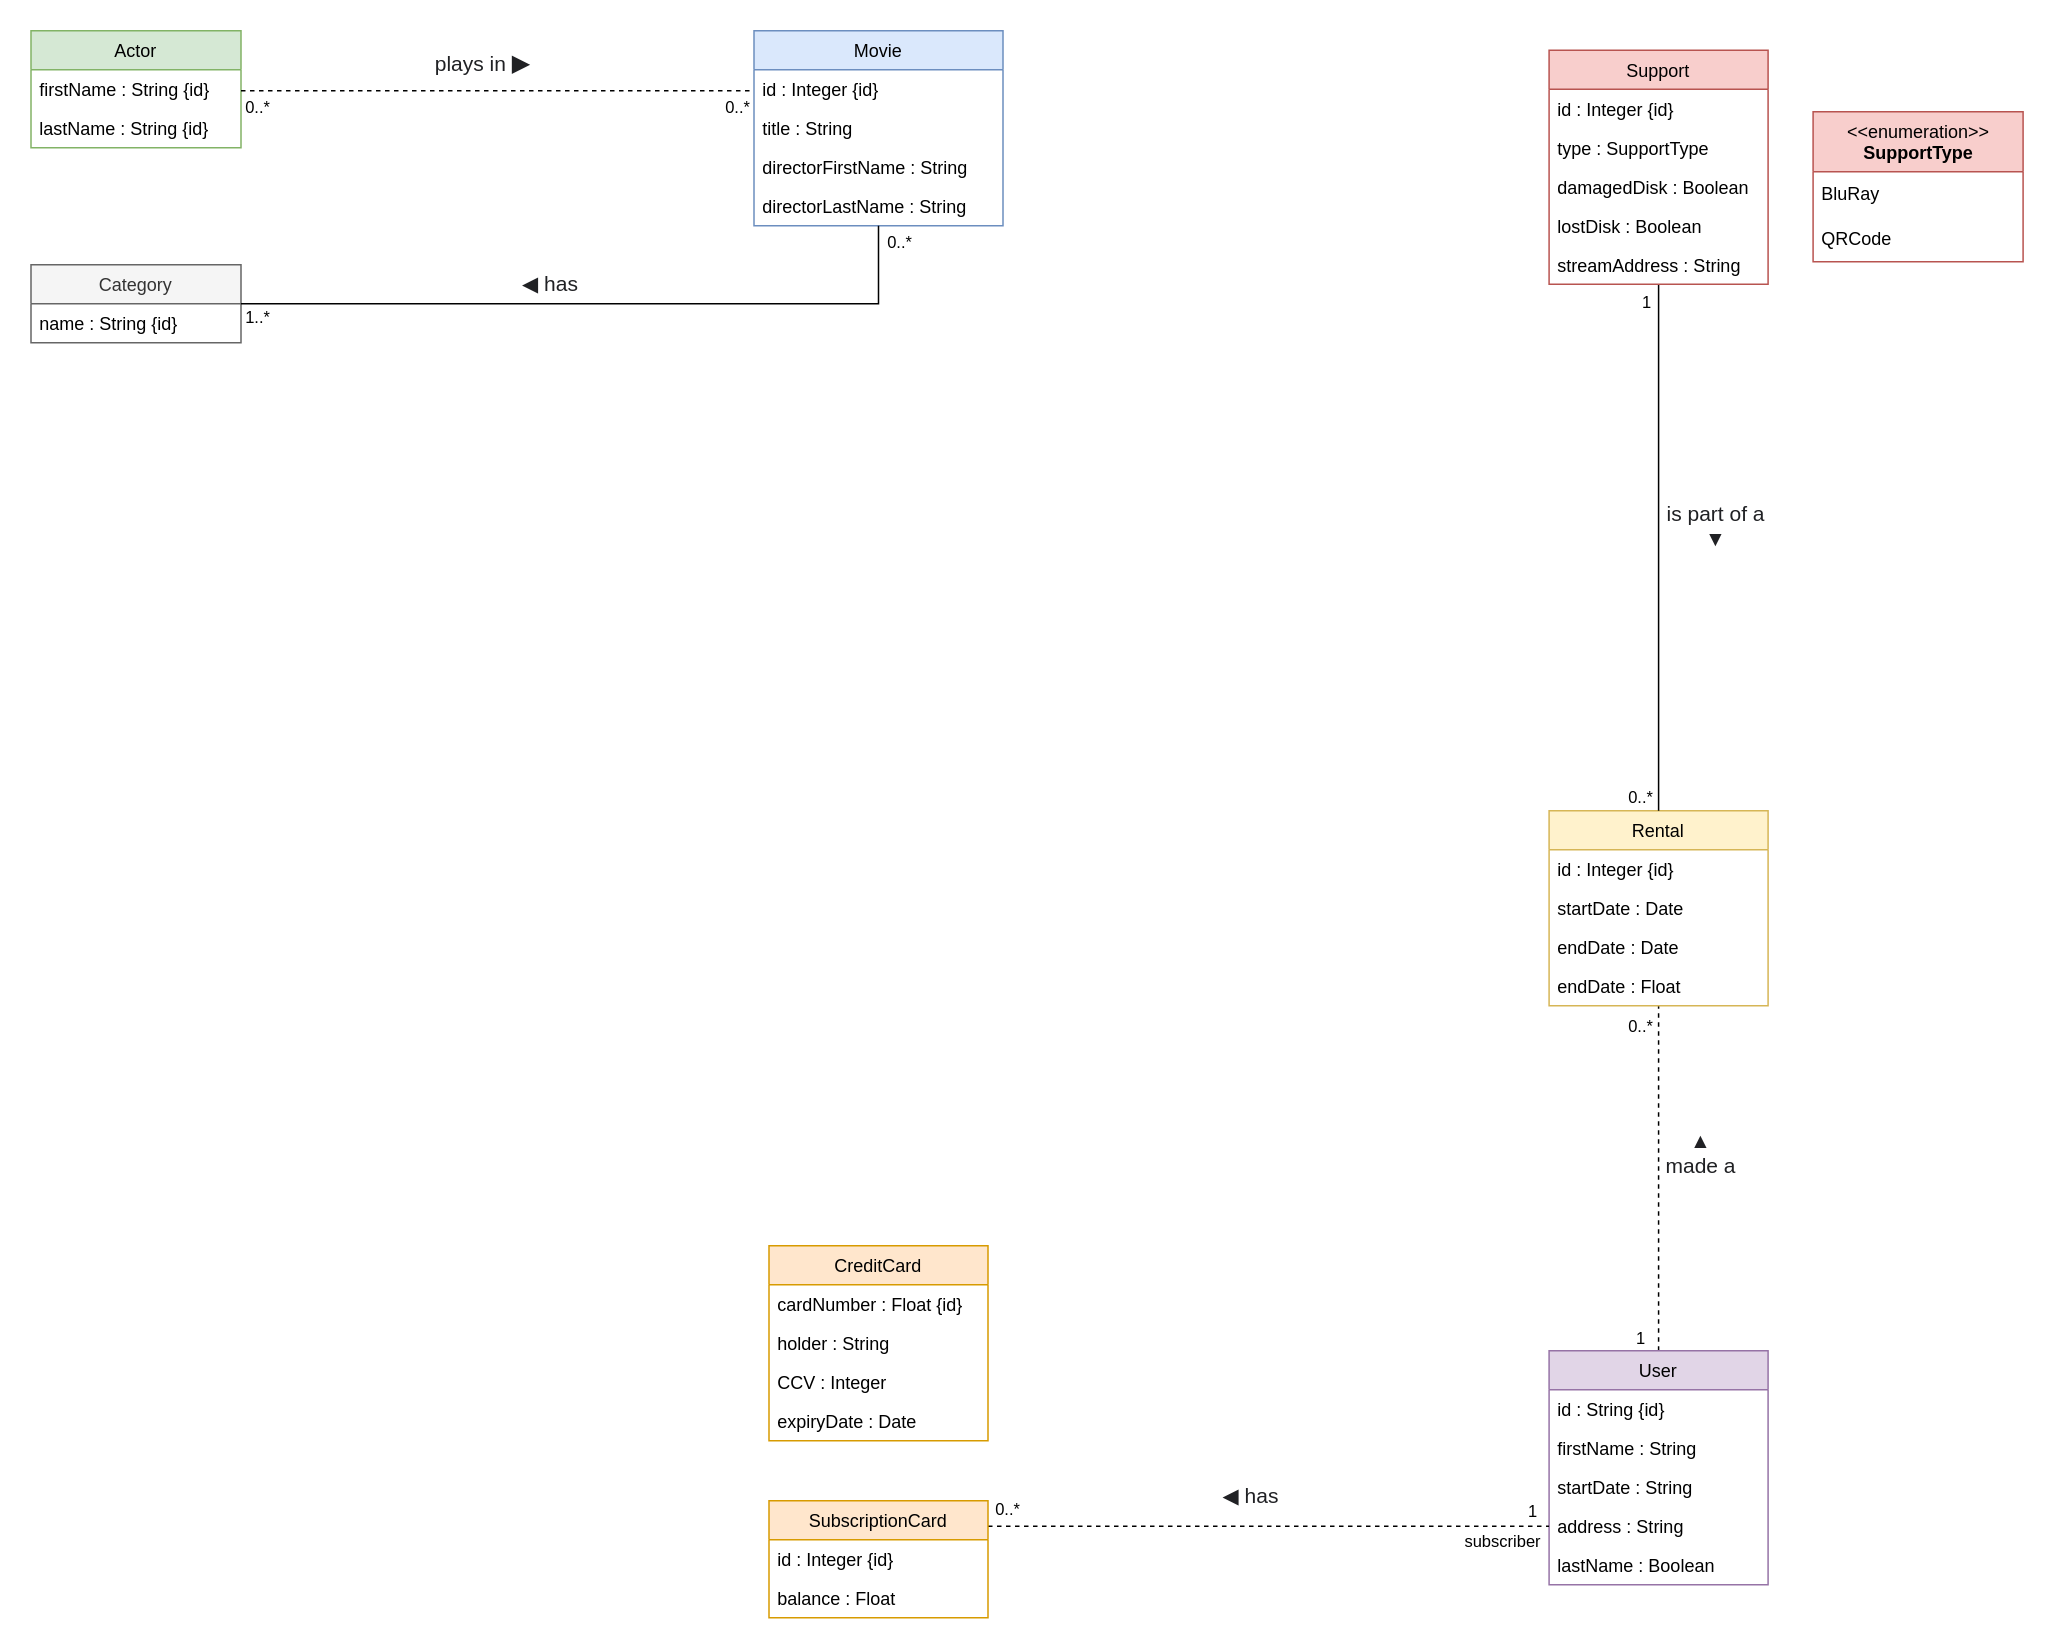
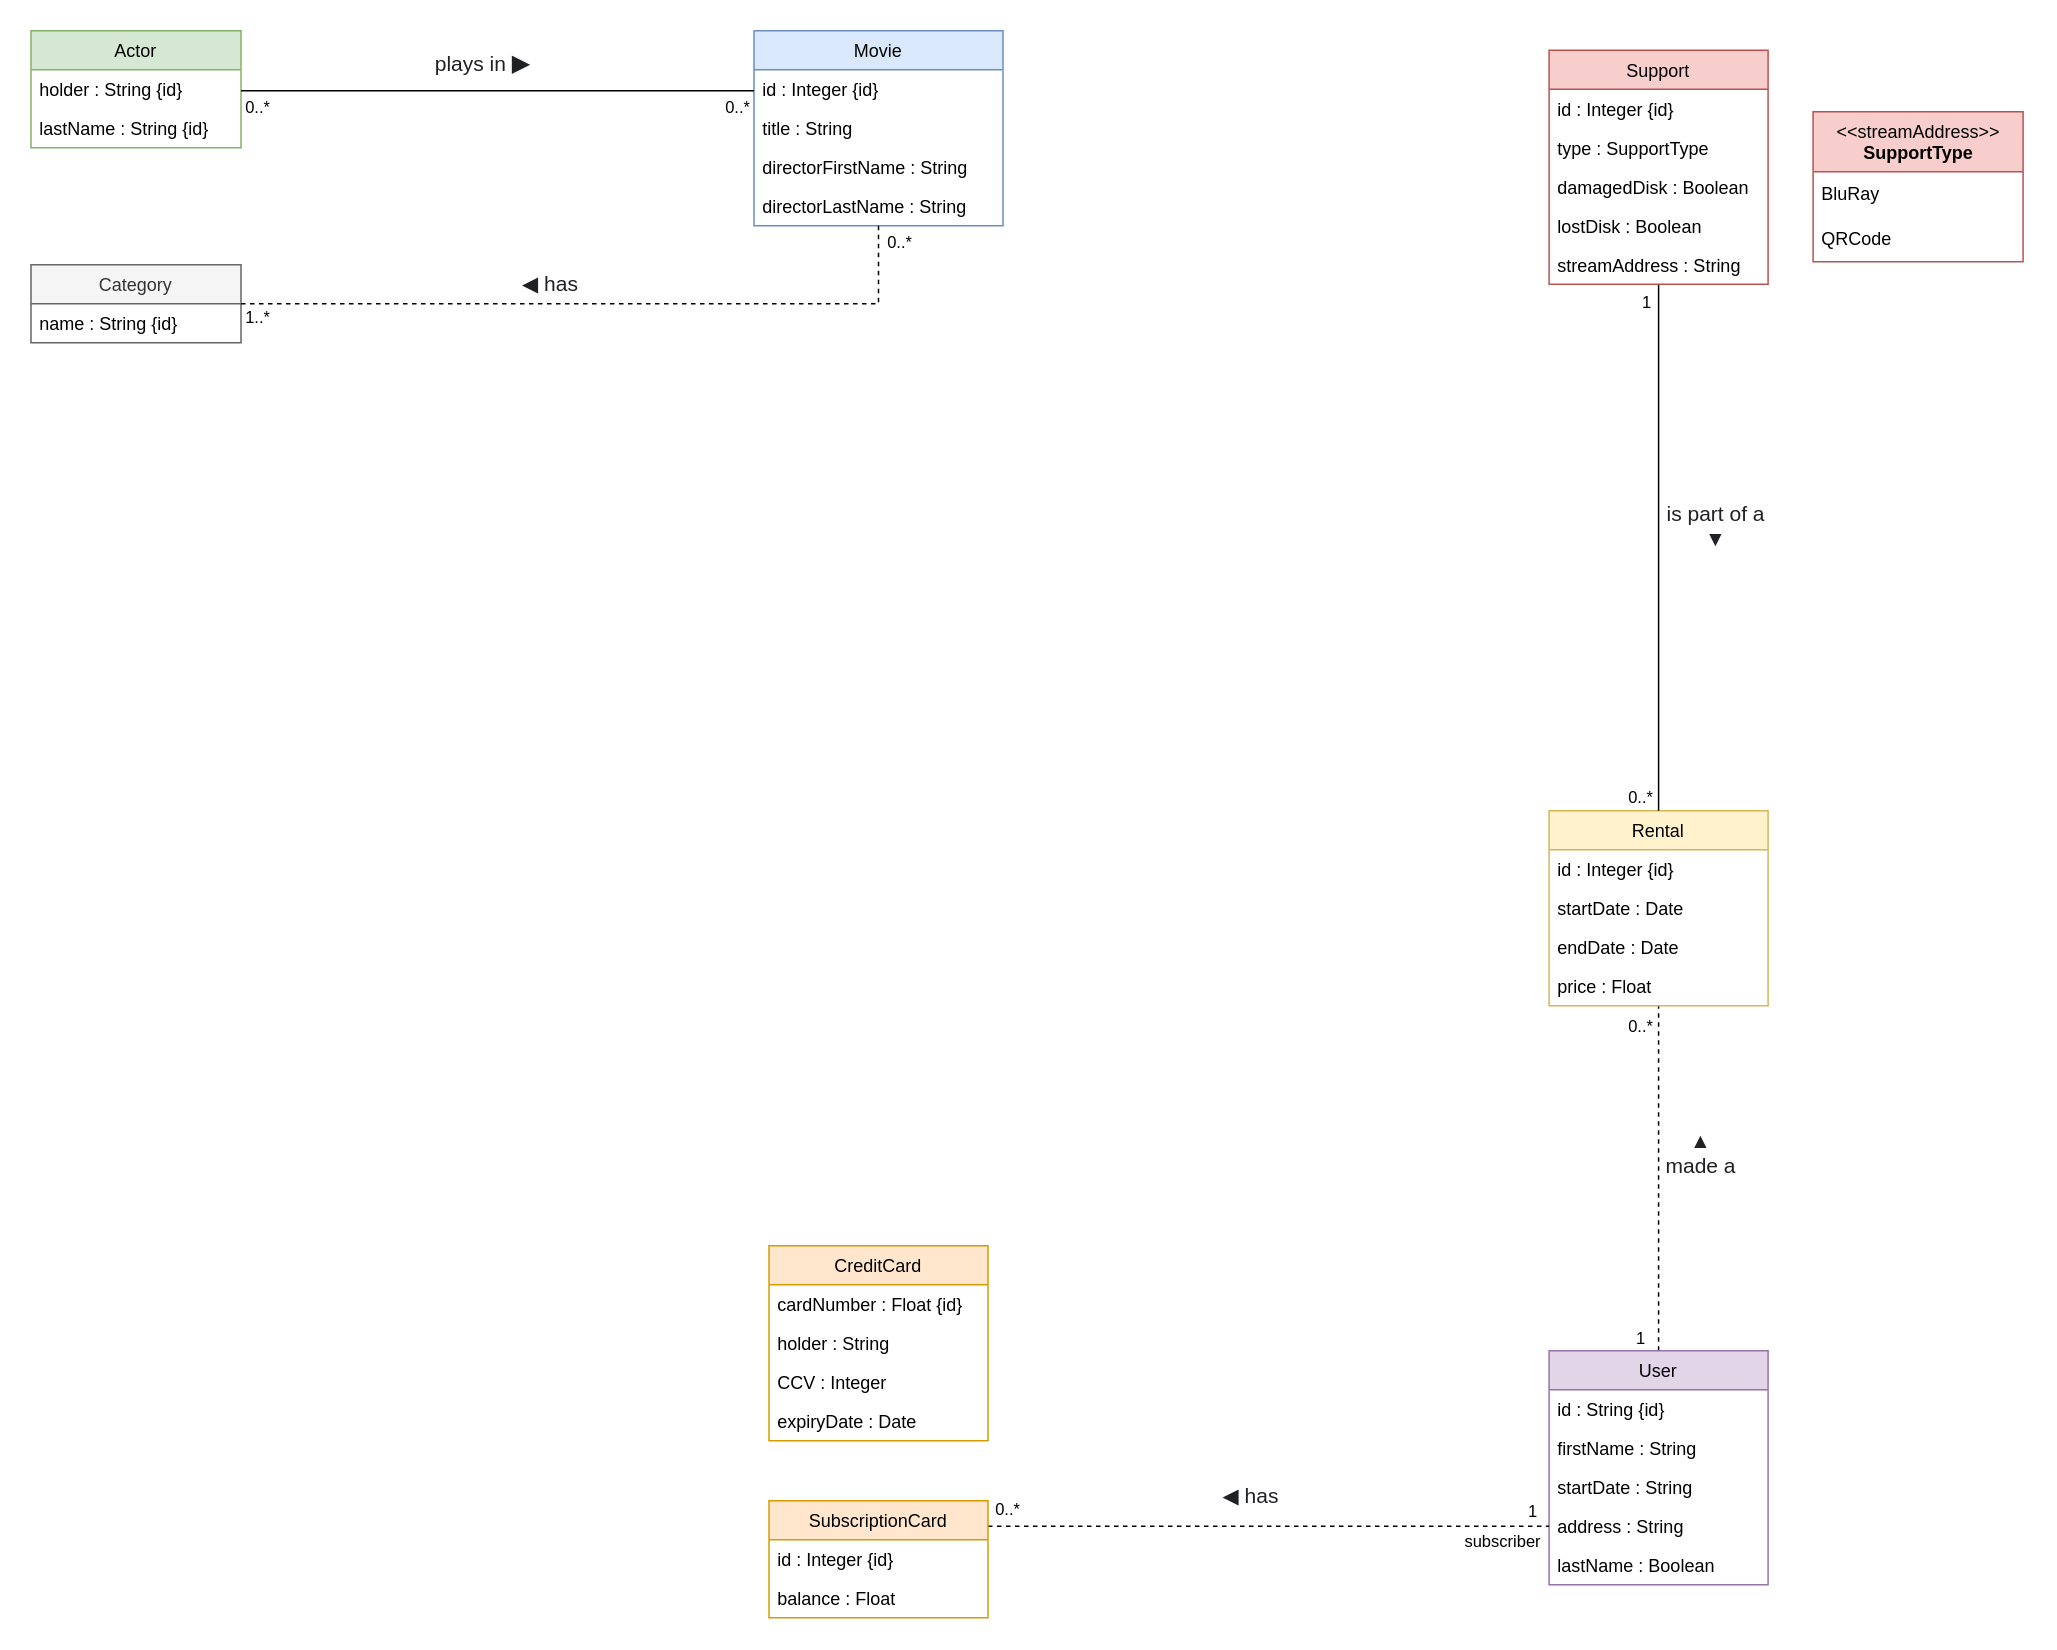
node "firstName : String {id}": label "firstName : String {id}" -> "holder : String {id}"
edge "Actor" -- "Movie": style dashed -> solid
node "<<enumeration>> SupportType": label "<<enumeration>> SupportType" -> "<<streamAddress>> SupportType"
edge "Movie" -- "Category": style solid -> dashed
node "endDate : Float": label "endDate : Float" -> "price : Float"
